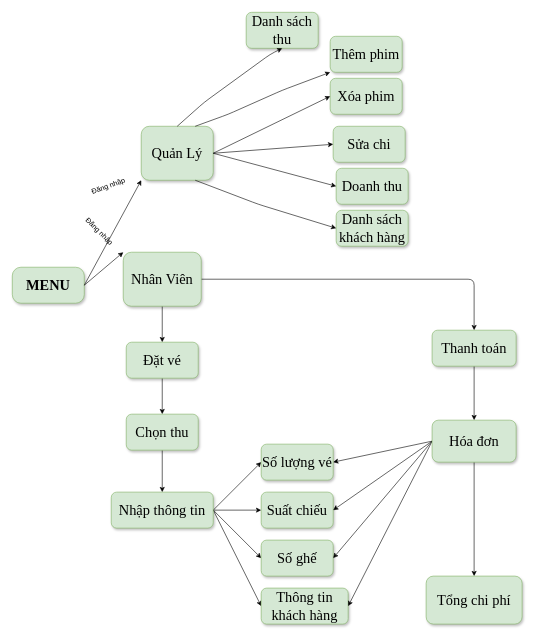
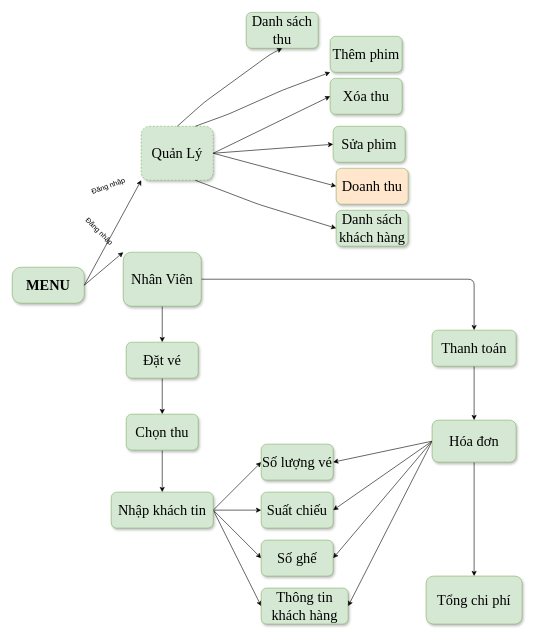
node "Xóa phim": label "Xóa phim" -> "Xóa thu"
node "Sửa chi": label "Sửa chi" -> "Sửa phim"
node "Quản Lý": style solid -> dashed
node "Doanh thu": fillcolor #d5e8d4 -> #ffe6cc
node "Nhập thông tin": label "Nhập thông tin" -> "Nhập khách tin"
